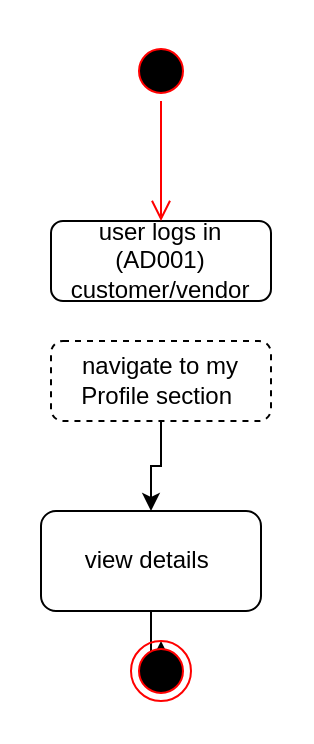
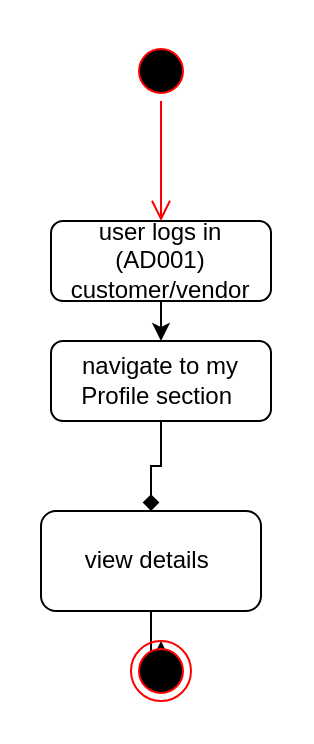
edge "user logs in (AD001) customer/vendor" -> "navigate to my Profile section": added
node "navigate to my Profile section": style dashed -> solid
edge "navigate to my Profile section" -> "view details": arrowhead classic -> diamond
